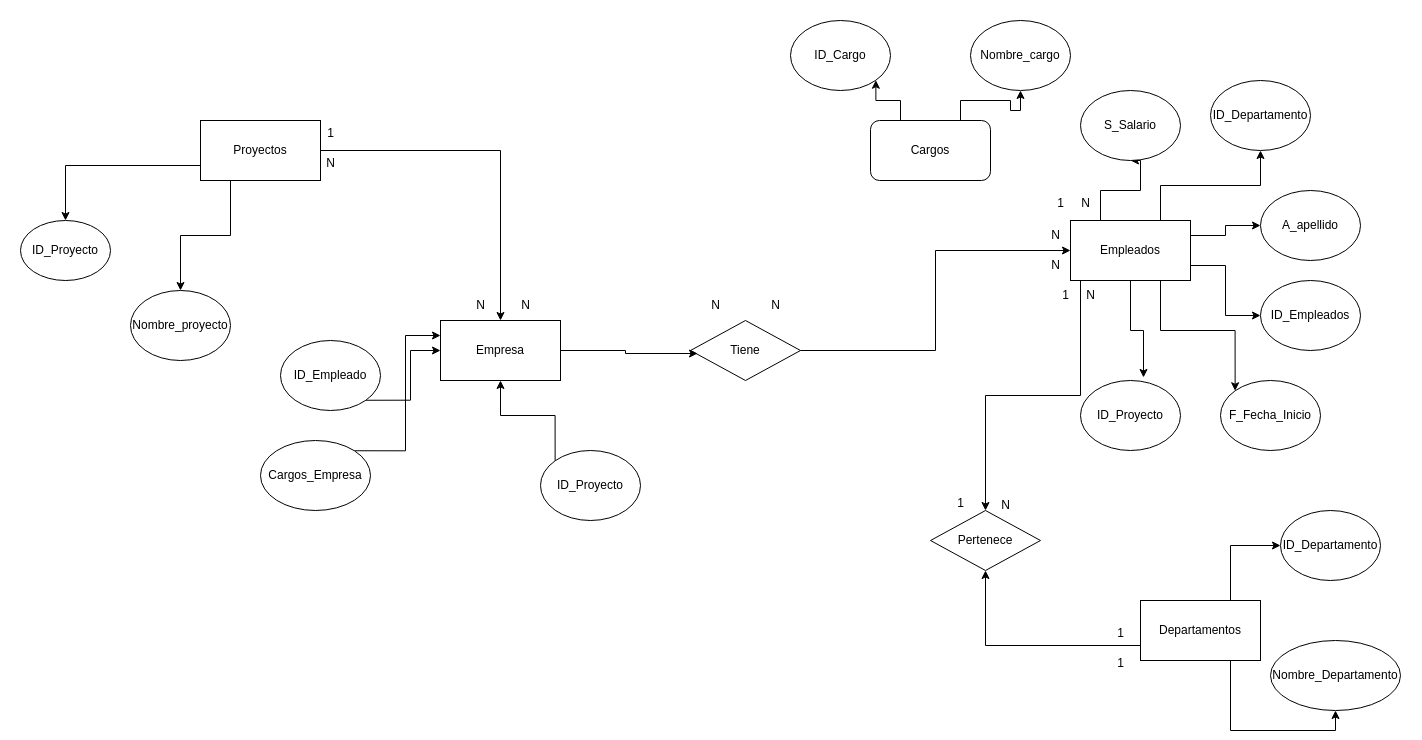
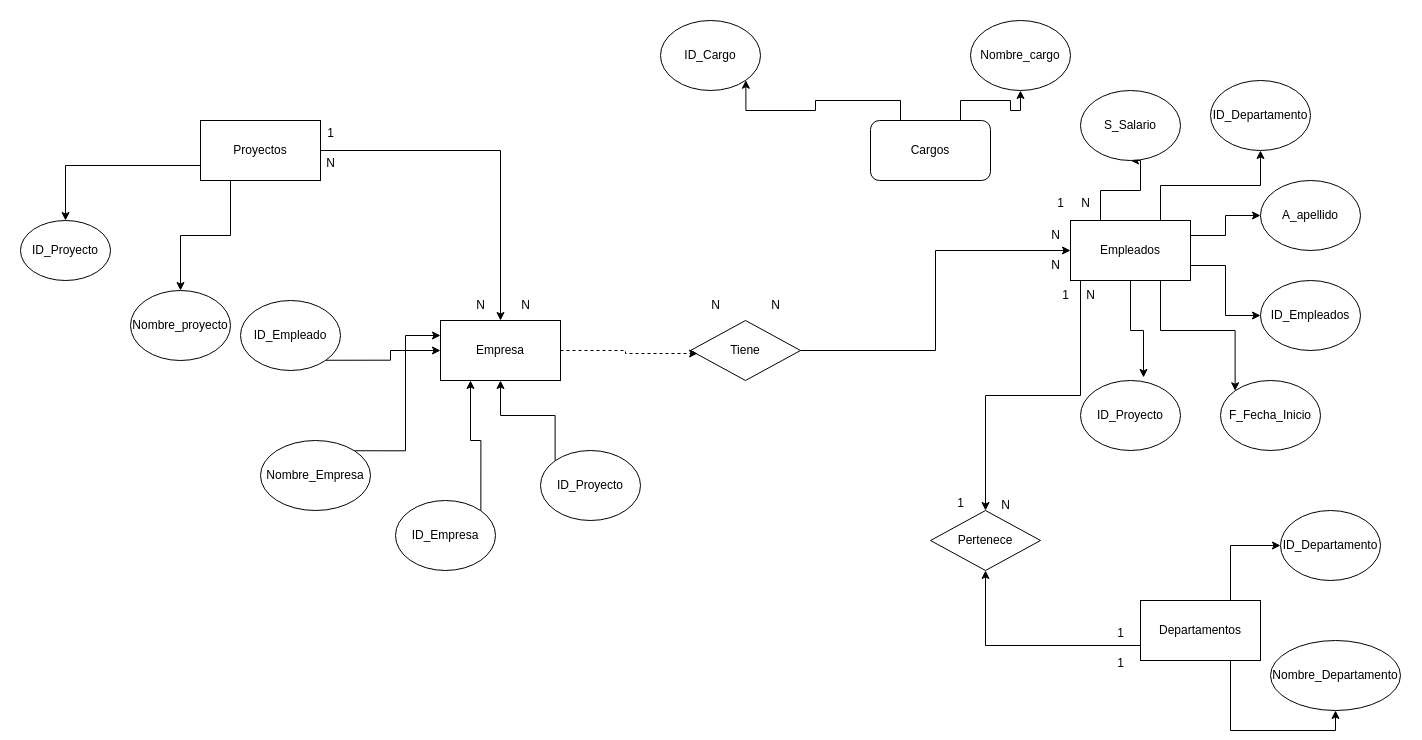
node "ID_Cargo": moved (841, 56) -> (711, 56)
node "A_apellido": moved (1311, 226) -> (1311, 216)
edge "Empresa" -> "Tiene": style solid -> dashed
node "ID_Empleado": moved (331, 376) -> (291, 336)
edge "ID_Empresa" -> "Empresa": added
node "Cargos_Empresa": label "Cargos_Empresa" -> "Nombre_Empresa"
node "ID_Empresa": added
